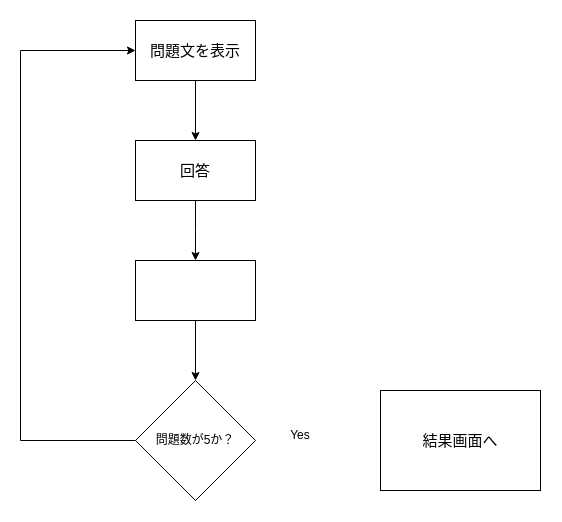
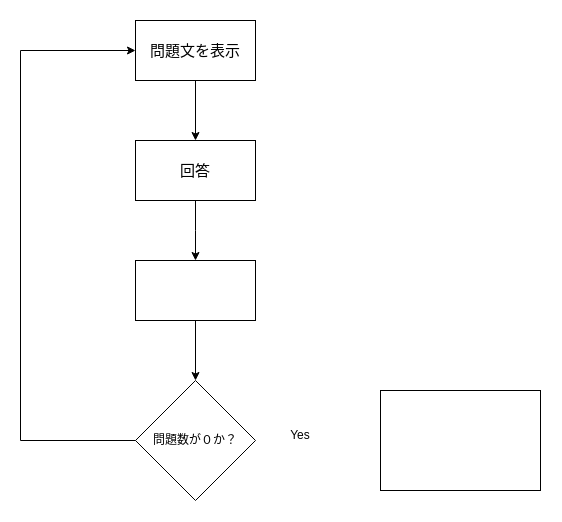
node "問題数が5か？": label "問題数が5か？" -> "問題数が０か？"
node "結果画面へ": removed
